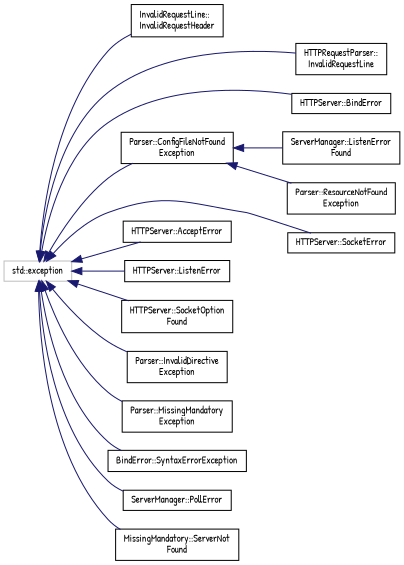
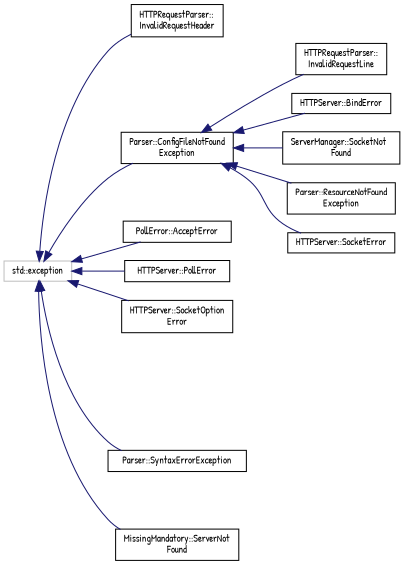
node "InvalidRequestLine:: InvalidRequestHeader": label "InvalidRequestLine:: InvalidRequestHeader" -> "HTTPRequestParser:: InvalidRequestHeader"
edge "HTTPRequestParser:: InvalidRequestLine" -> "std::exception": now "HTTPRequestParser:: InvalidRequestLine" -> "Parser::ConfigFileNotFound Exception"
edge "HTTPServer::BindError" -> "std::exception": now "HTTPServer::BindError" -> "Parser::ConfigFileNotFound Exception"
node "ServerManager::ListenError Found": label "ServerManager::ListenError Found" -> "ServerManager::SocketNot Found"
edge "HTTPServer::SocketError" -> "std::exception": now "HTTPServer::SocketError" -> "Parser::ConfigFileNotFound Exception"
node "HTTPServer::AcceptError": label "HTTPServer::AcceptError" -> "PollError::AcceptError"
node "HTTPServer::ListenError": label "HTTPServer::ListenError" -> "HTTPServer::PollError"
node "HTTPServer::SocketOption Found": label "HTTPServer::SocketOption Found" -> "HTTPServer::SocketOption Error"
node "Parser::InvalidDirective Exception": removed
node "Parser::MissingMandatory Exception": removed
node "BindError::SyntaxErrorException": label "BindError::SyntaxErrorException" -> "Parser::SyntaxErrorException"
node "ServerManager::PollError": removed
